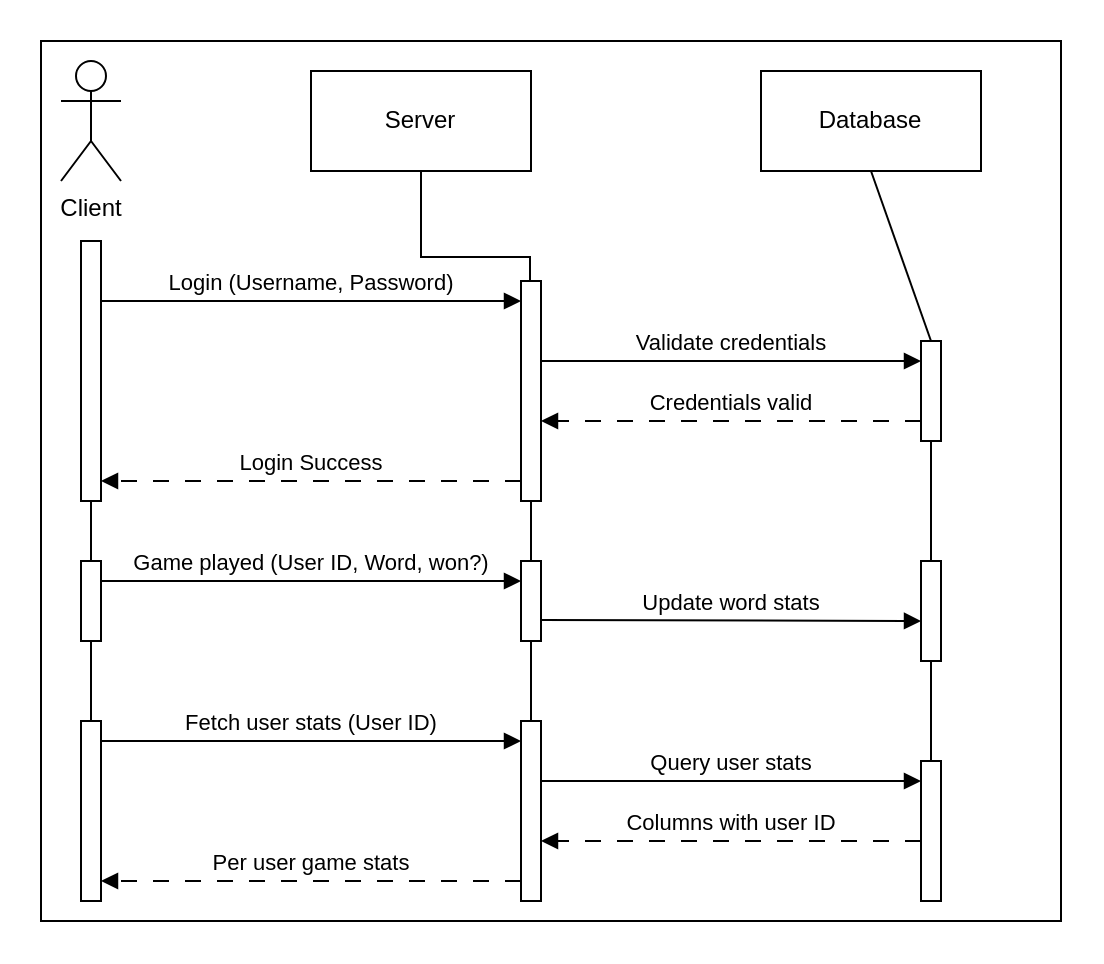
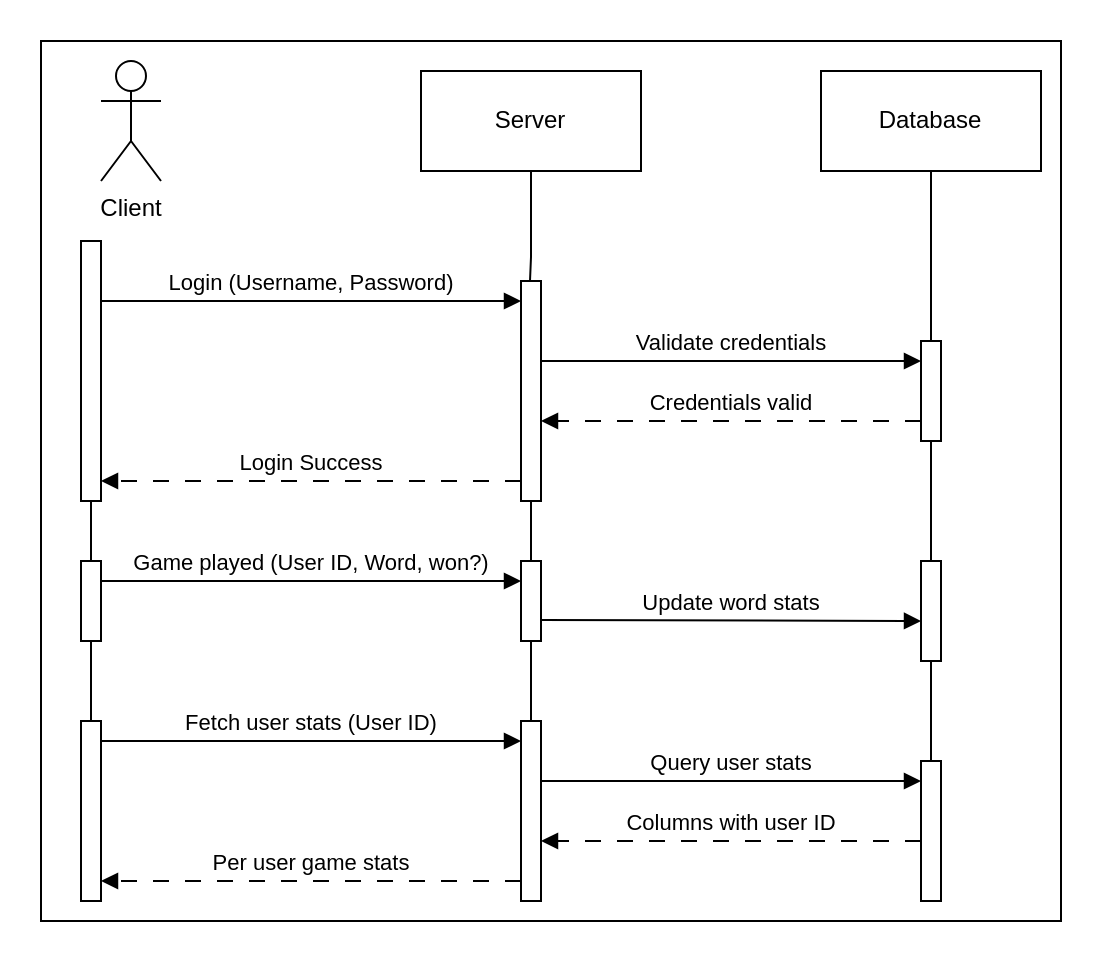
node "Client": moved (91, 121) -> (131, 121)
node "Server": moved (421, 121) -> (531, 121)
node "Database": moved (871, 121) -> (931, 121)
